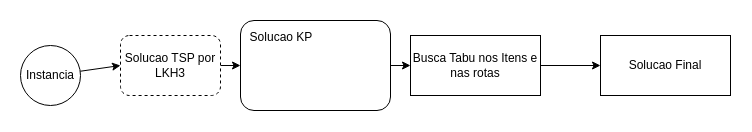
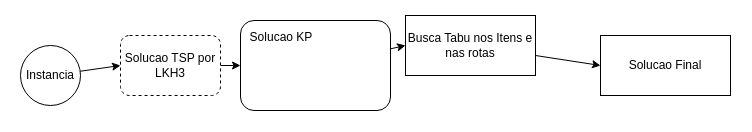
node "Busca Tabu nos Itens e nas rotas": moved (476, 66) -> (471, 46)
